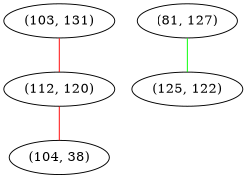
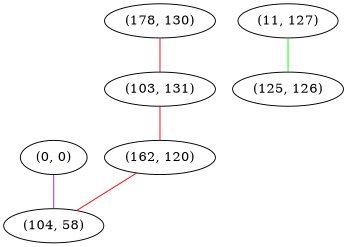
node "(178, 130)": added
node "(81, 127)": label "(81, 127)" -> "(11, 127)"
node "(112, 120)": label "(112, 120)" -> "(162, 120)"
node "(125, 122)": label "(125, 122)" -> "(125, 126)"
node "(0, 0)": added
node "(104, 38)": label "(104, 38)" -> "(104, 58)"
